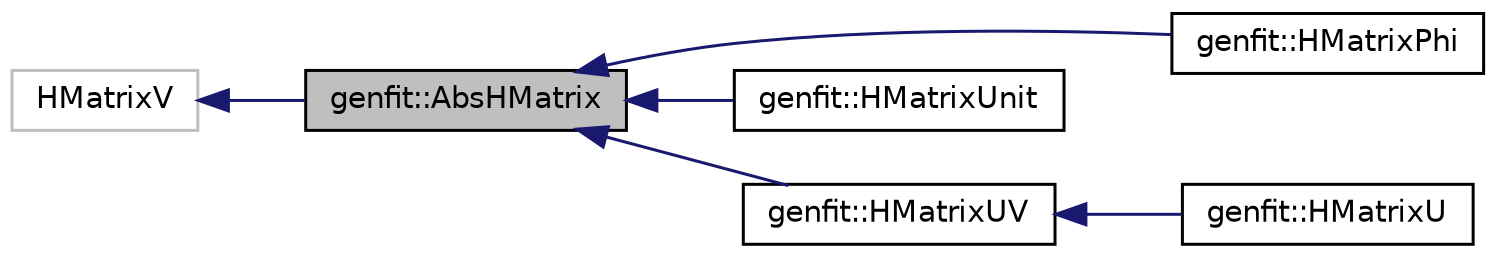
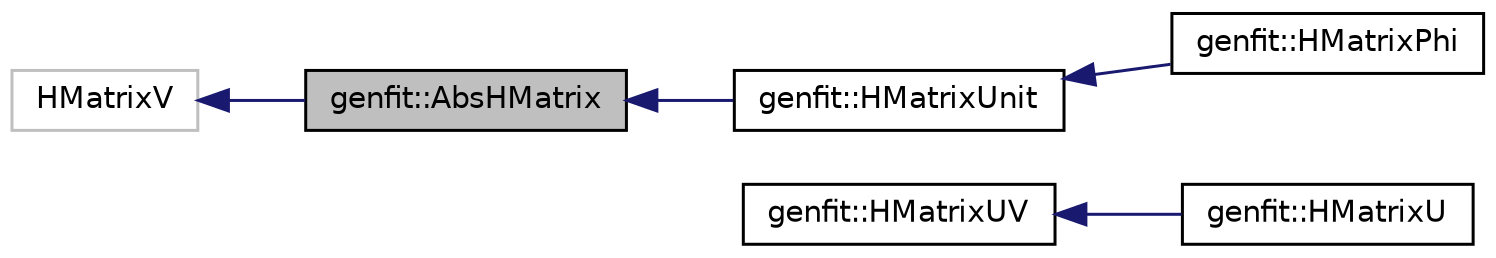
edge "genfit::HMatrixPhi" -> "genfit::AbsHMatrix": now "genfit::HMatrixPhi" -> "genfit::HMatrixUnit"
edge "genfit::HMatrixUV" -> "genfit::AbsHMatrix": removed
